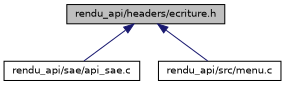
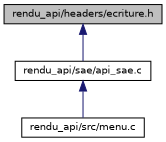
edge "rendu_api/src/menu.c" -> "rendu_api/headers/ecriture.h": now "rendu_api/src/menu.c" -> "rendu_api/sae/api_sae.c"
